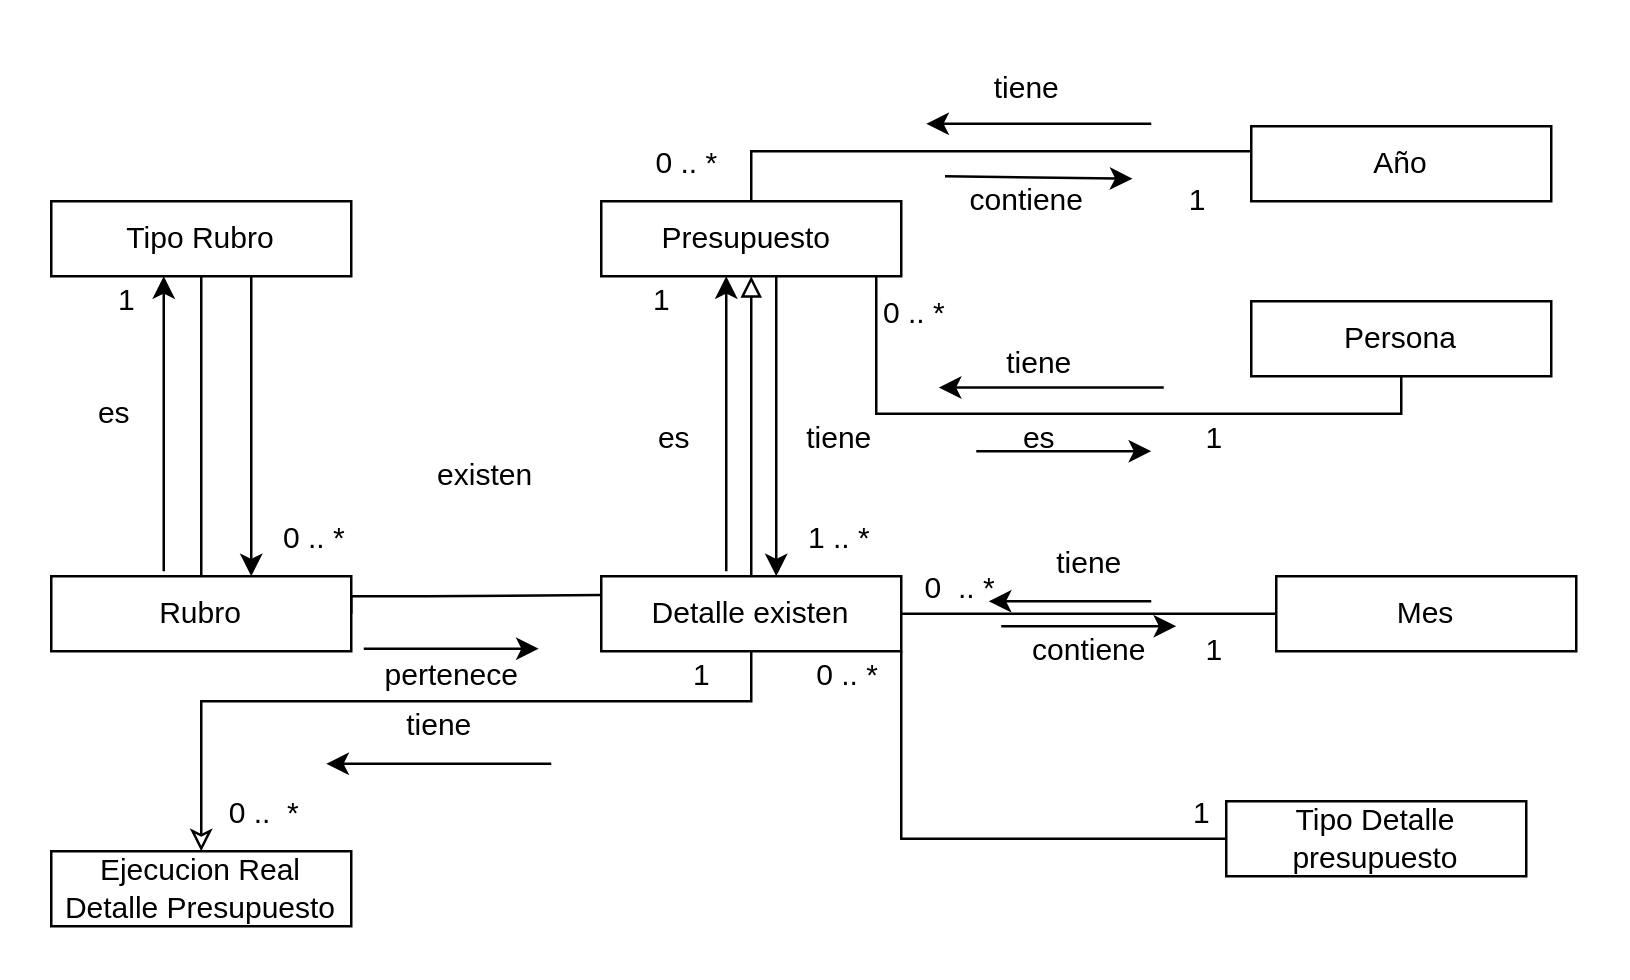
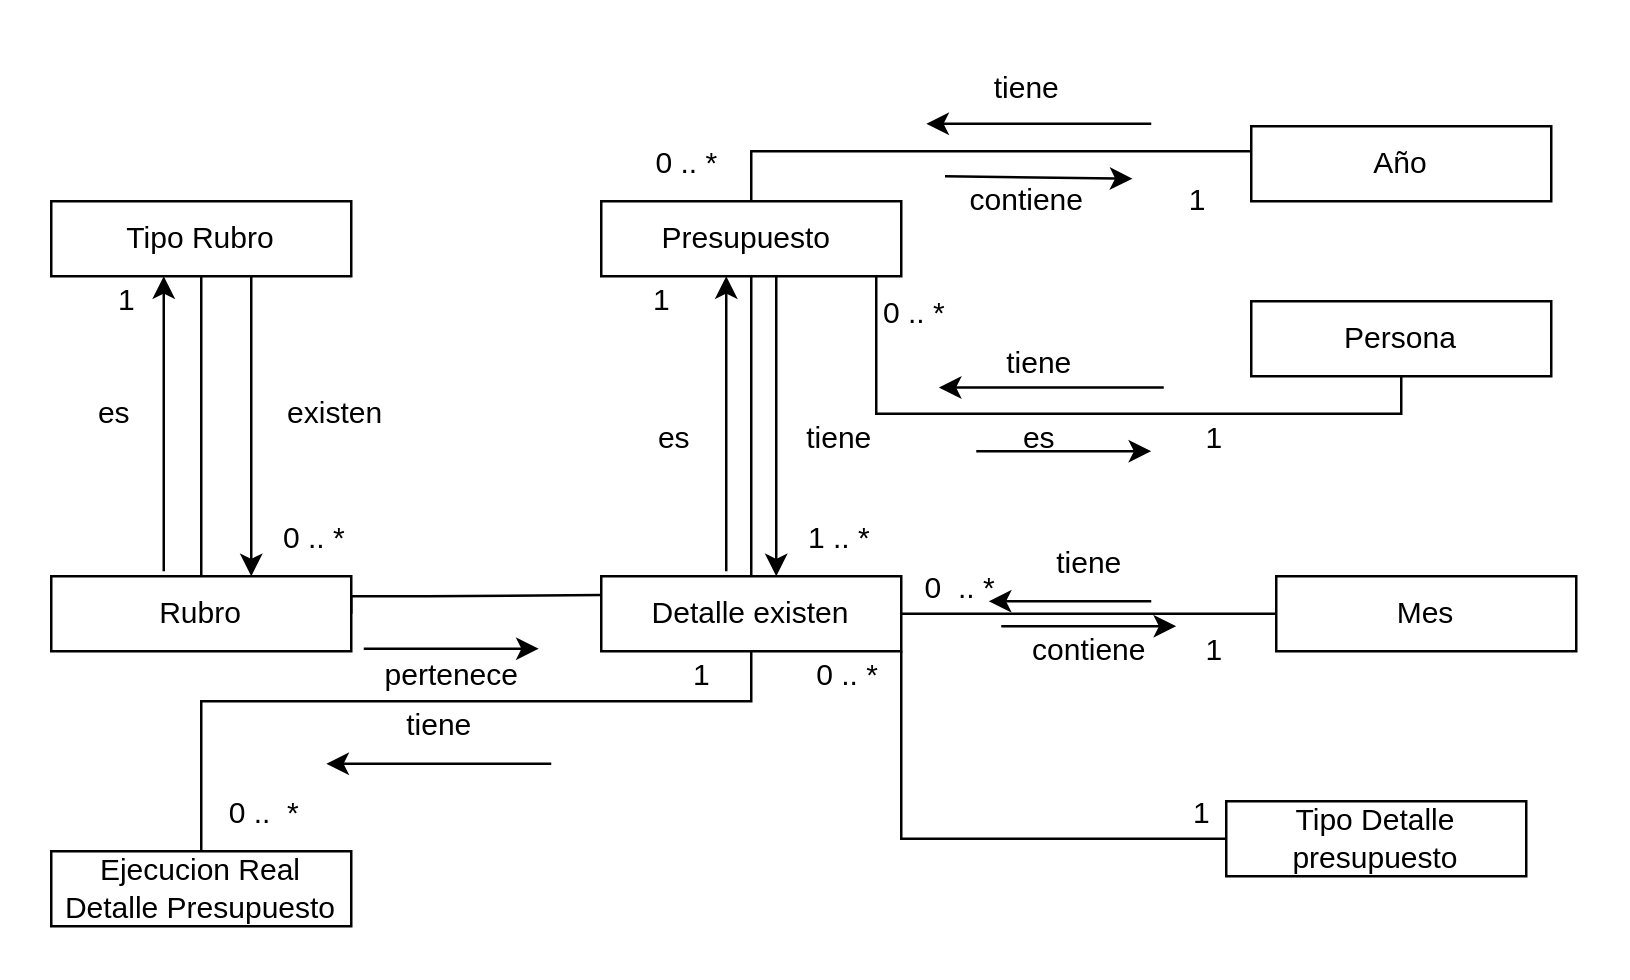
edge "Detalle existen" -> "Presupuesto": arrowhead block -> none
node "existen": moved (489, 476) -> (339, 414)
edge "Detalle existen" -> "Ejecucion Real Detalle Presupuesto": arrowhead classic -> none
